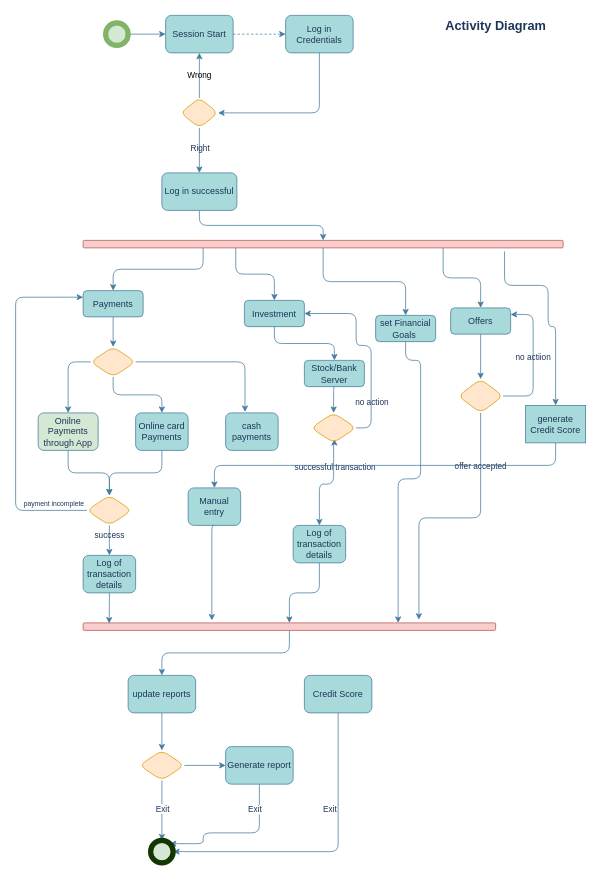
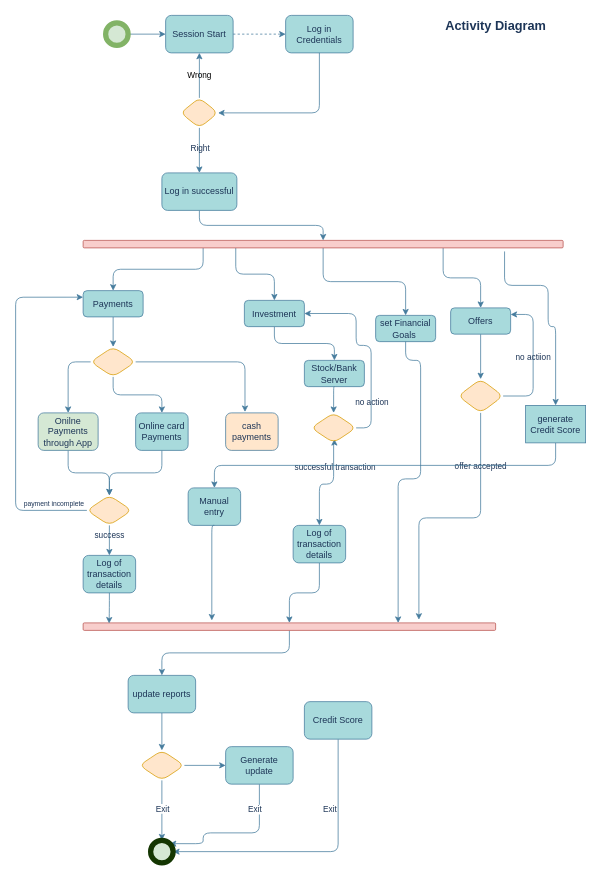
node "cash payments": fillcolor #a8dadc -> #ffe6cc
node "Credit Score": moved (338, 694) -> (338, 720)
node "Generate report": label "Generate report" -> "Generate update"
